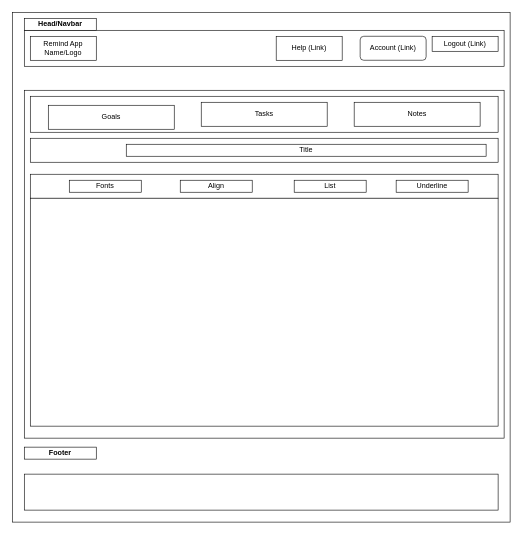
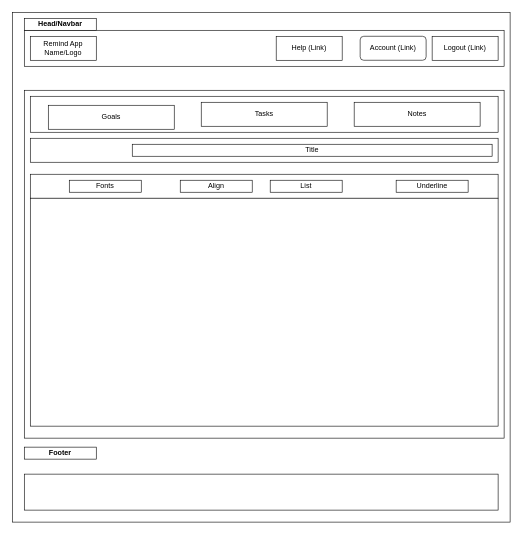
node "Logout (Link)": size 66x15 -> 66x24
node "Title": moved (306, 150) -> (312, 150)
node "List": moved (330, 186) -> (306, 186)
